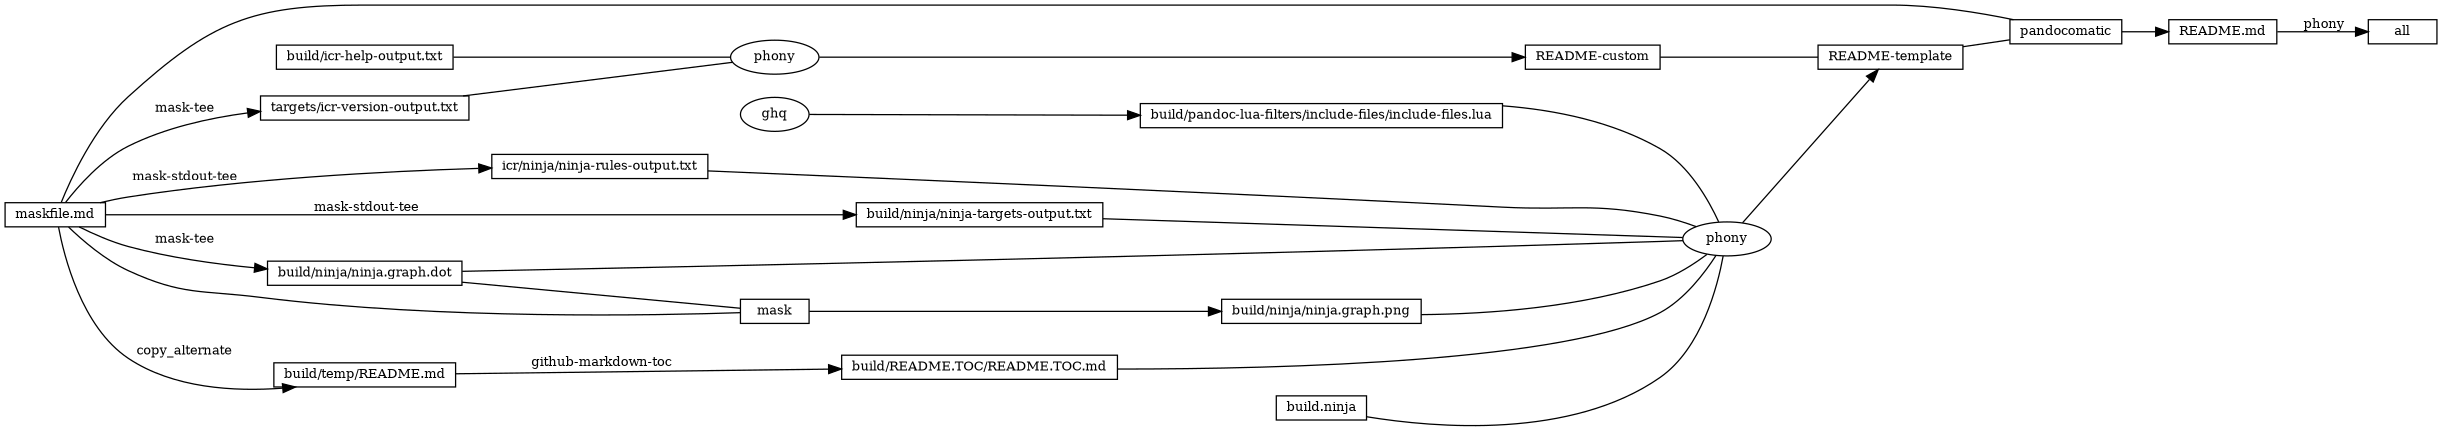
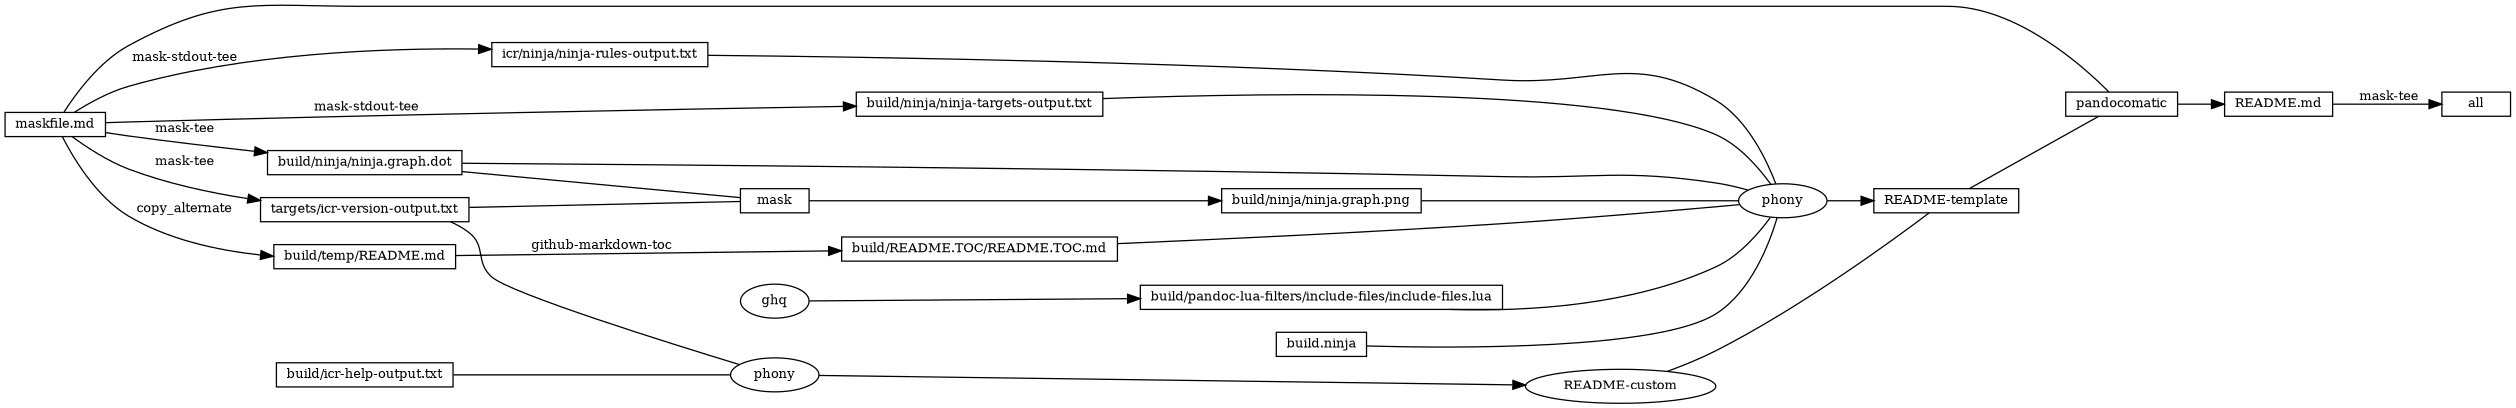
edge "README.md" -> "all": label " phony" -> " mask-tee"
node "README-custom": shape box -> ellipse
edge "maskfile.md" -- "mask": now "targets/icr-version-output.txt" -- "mask"
